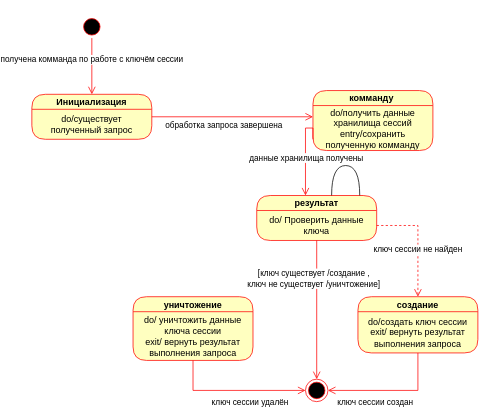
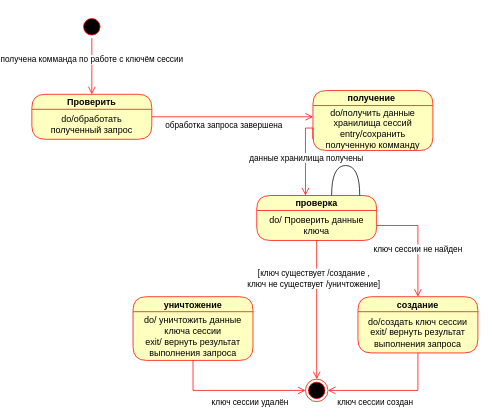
node "комманду": label "комманду" -> "получение"
node "Инициализация": label "Инициализация" -> "Проверить"
node "do/существует полученный запрос": label "do/существует полученный запрос" -> "do/обработать полученный запрос"
node "результат": label "результат" -> "проверка"
edge "do/ Проверить данные ключа" -> "создание": style dashed -> solid
